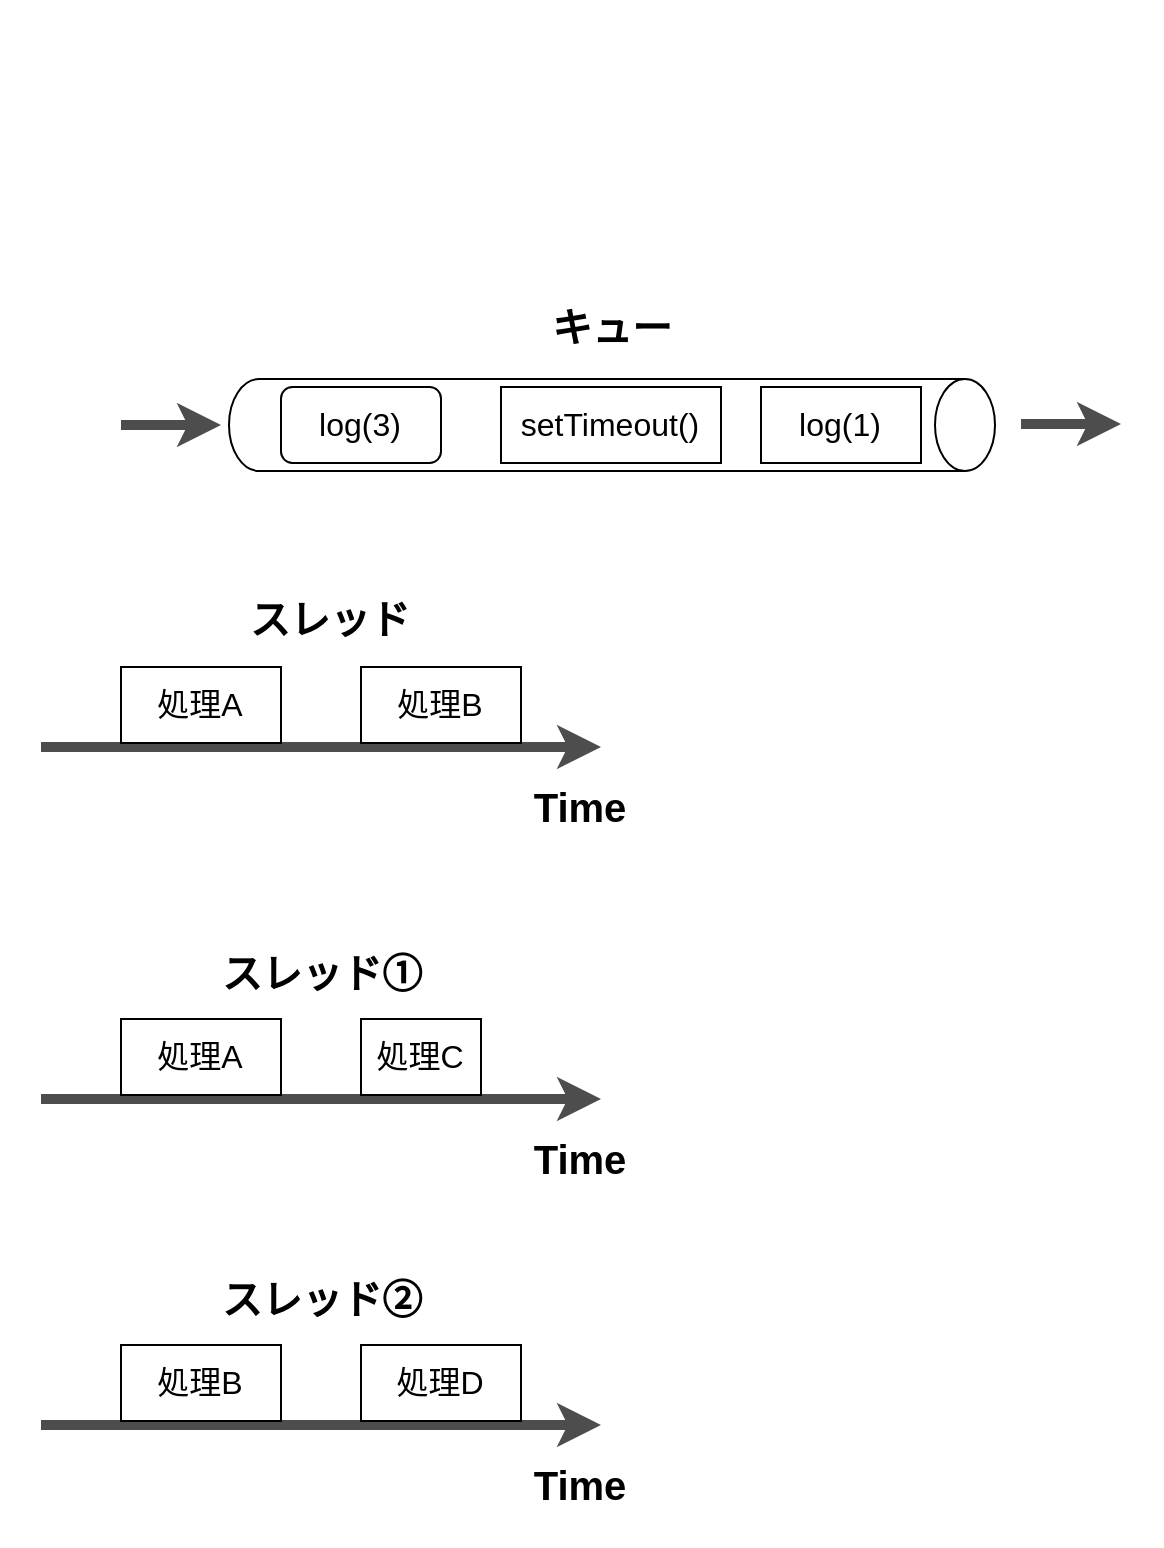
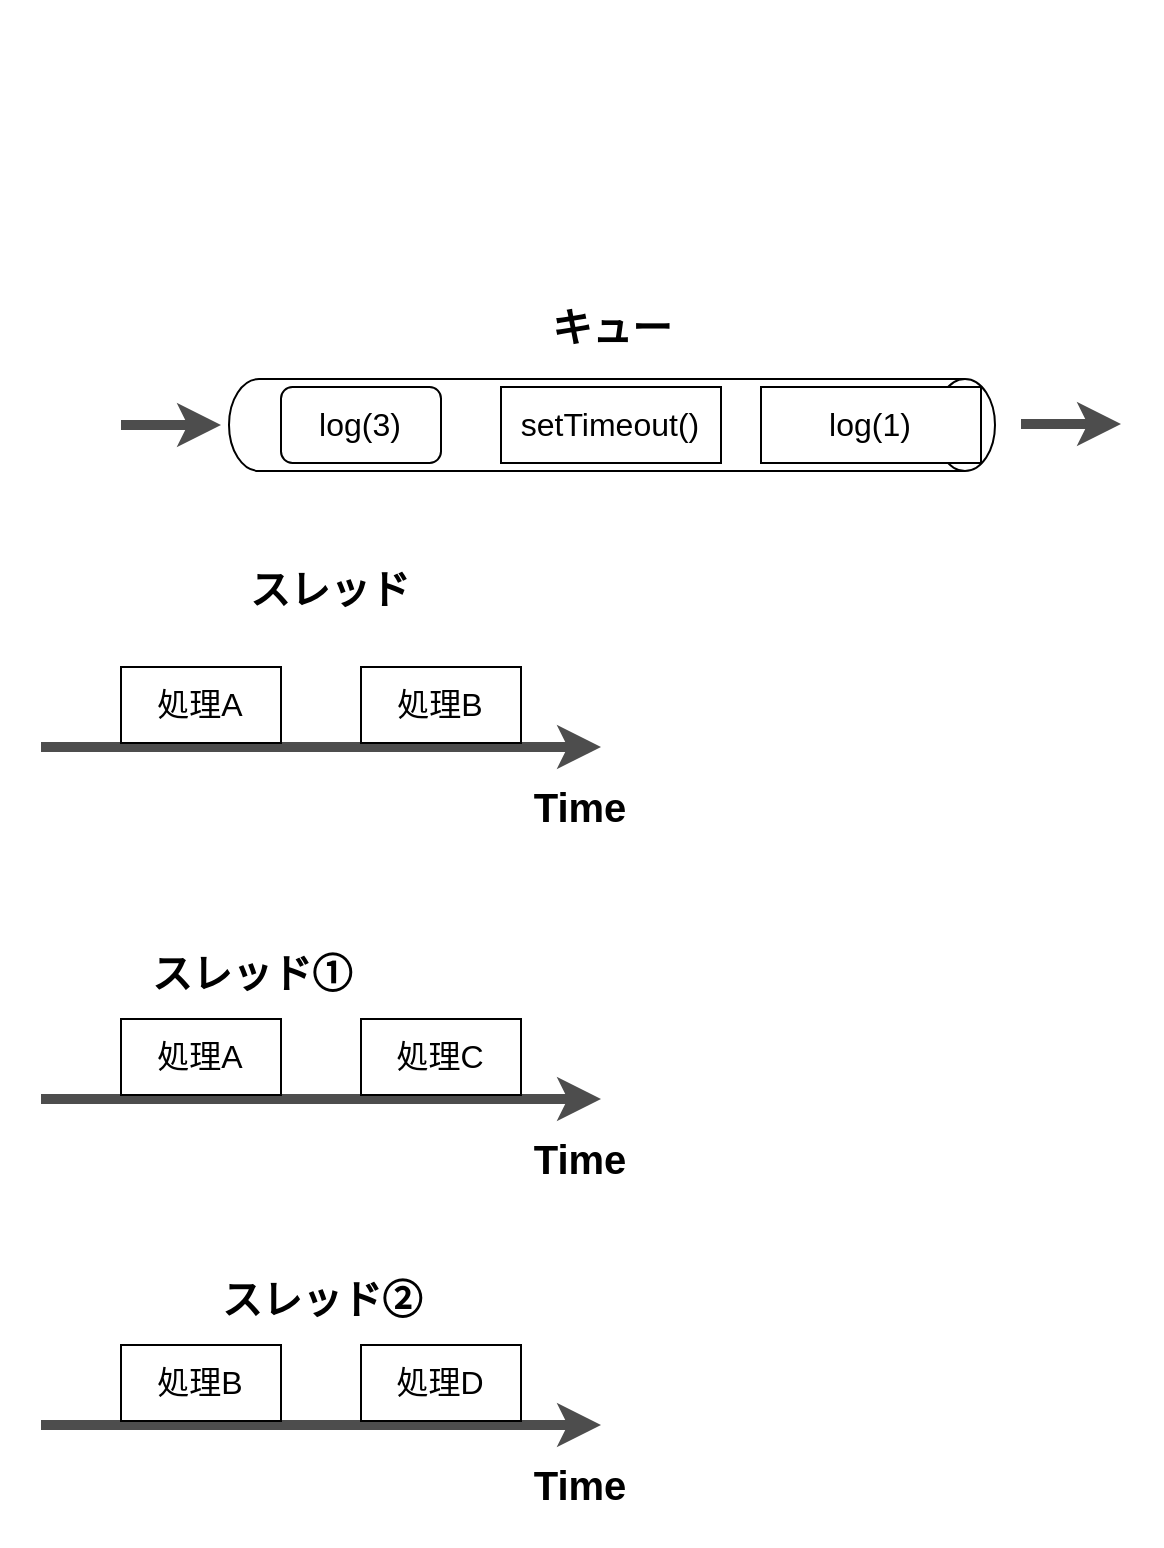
node "log(1)": size 160x76 -> 220x76
node "スレッド": moved (331, 619) -> (331, 589)
node "スレッド①": moved (323, 973) -> (253, 973)
node "処理C": size 120x76 -> 160x76
